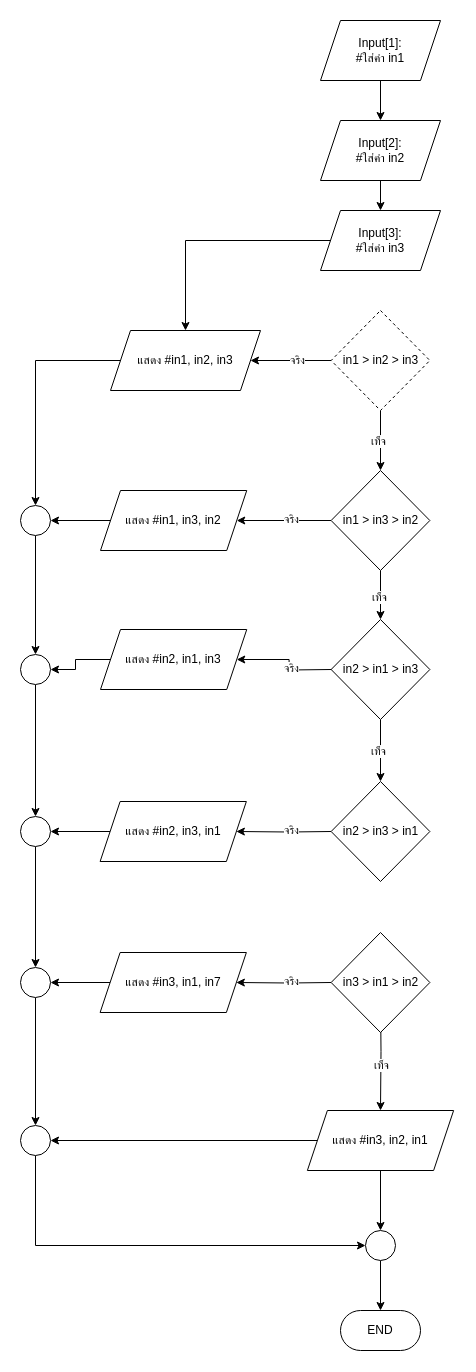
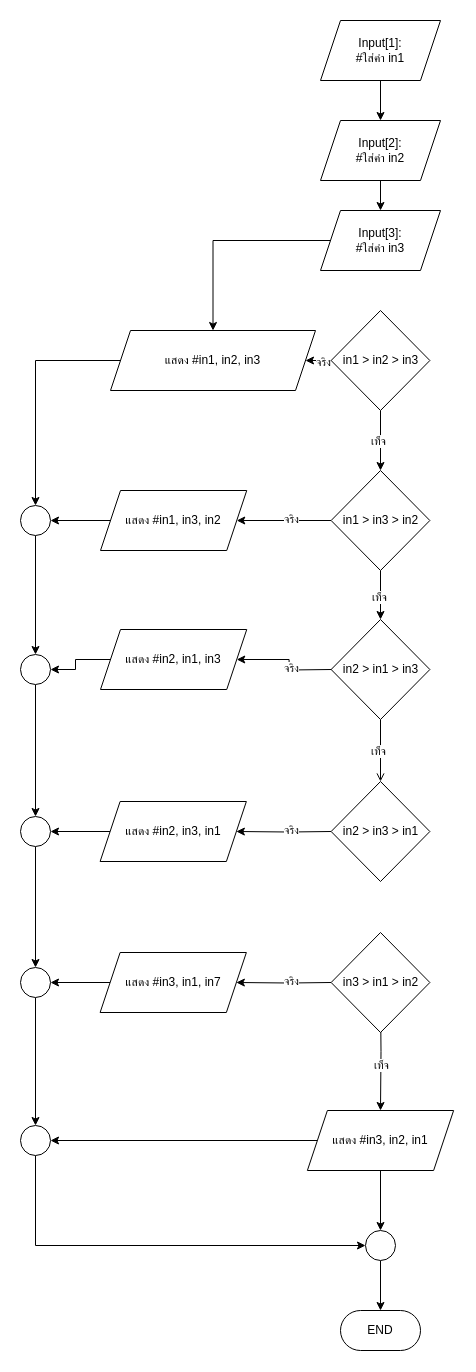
node "แสดง #in1, in2, in3": size 150x60 -> 205x60
node "in1 > in2 > in3": style dashed -> solid
edge "in2 > in1 > in3" -> "in2 > in3 > in1": arrowhead classic -> open
